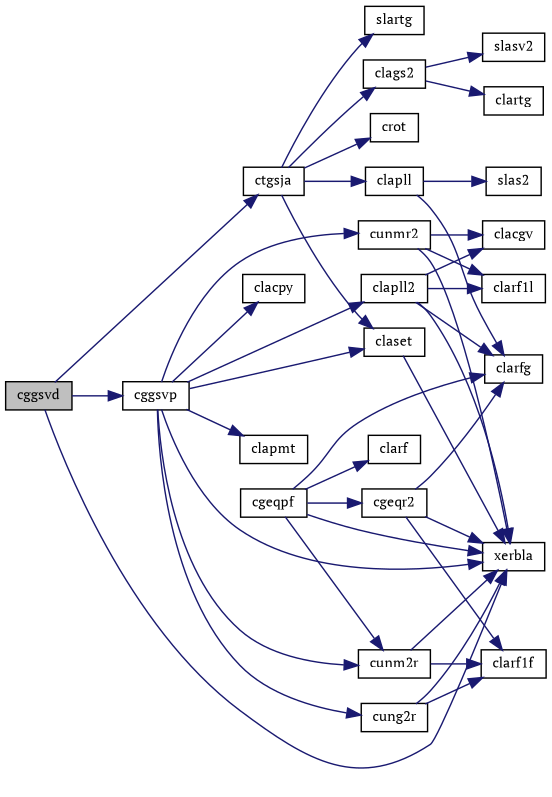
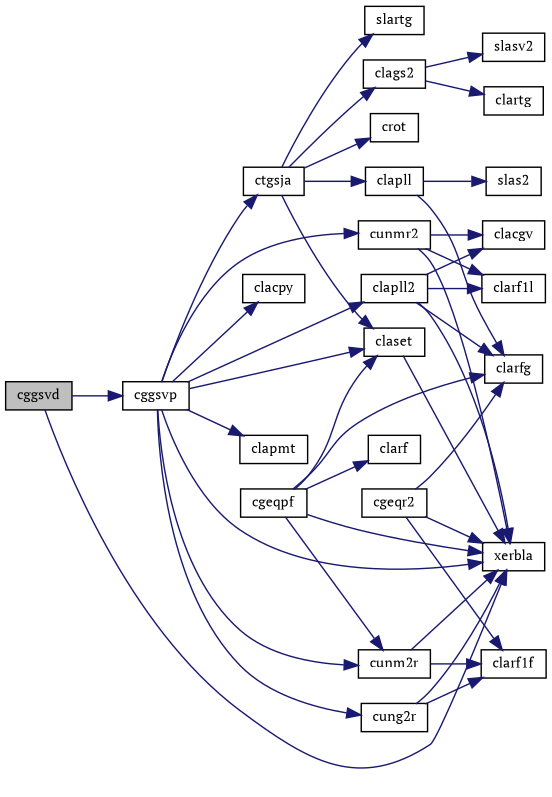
edge "cggsvd" -> "ctgsja": now "cggsvp" -> "ctgsja"
edge "cgeqpf" -> "cgeqr2": now "cgeqpf" -> "claset"
